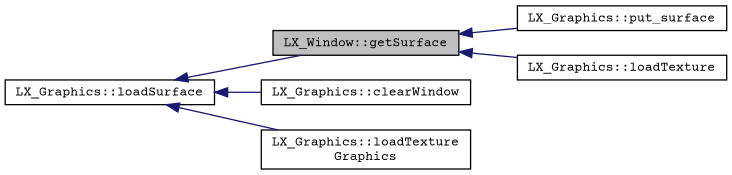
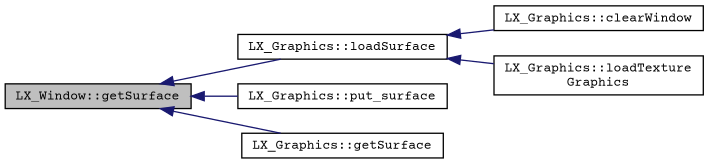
edge "LX_Window::getSurface" -> "LX_Graphics::loadSurface": reversed
node "LX_Graphics::loadTexture": label "LX_Graphics::loadTexture" -> "LX_Graphics::getSurface"
